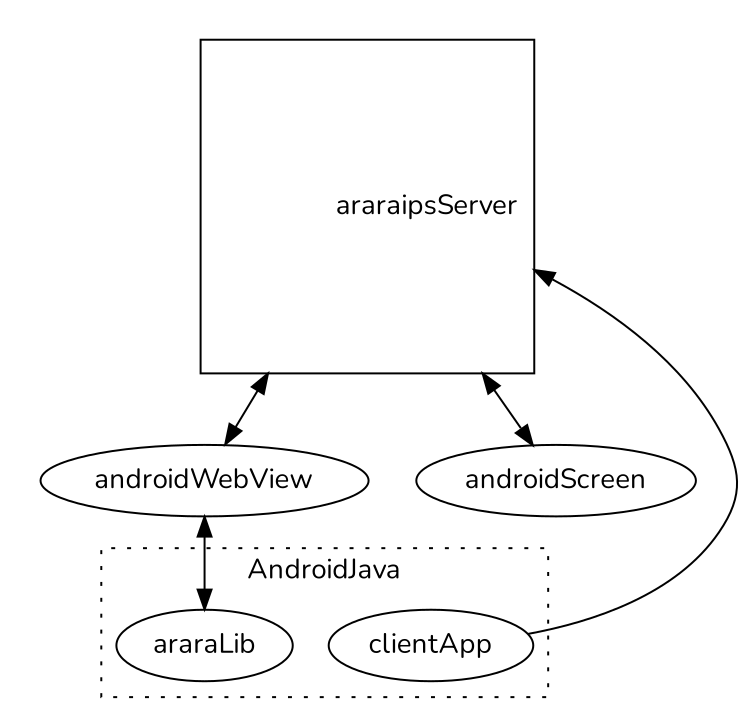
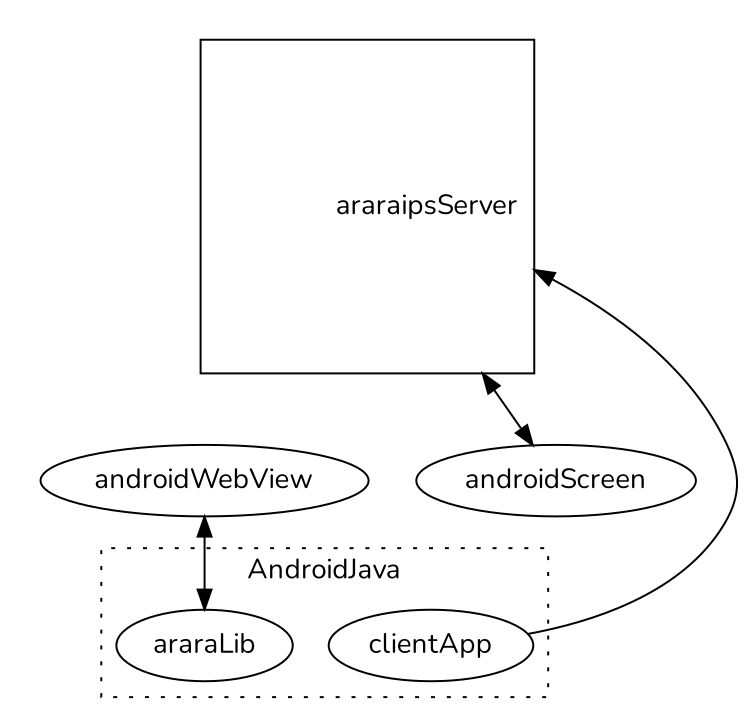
edge "araraipsServer" -- "androidWebView": removed
